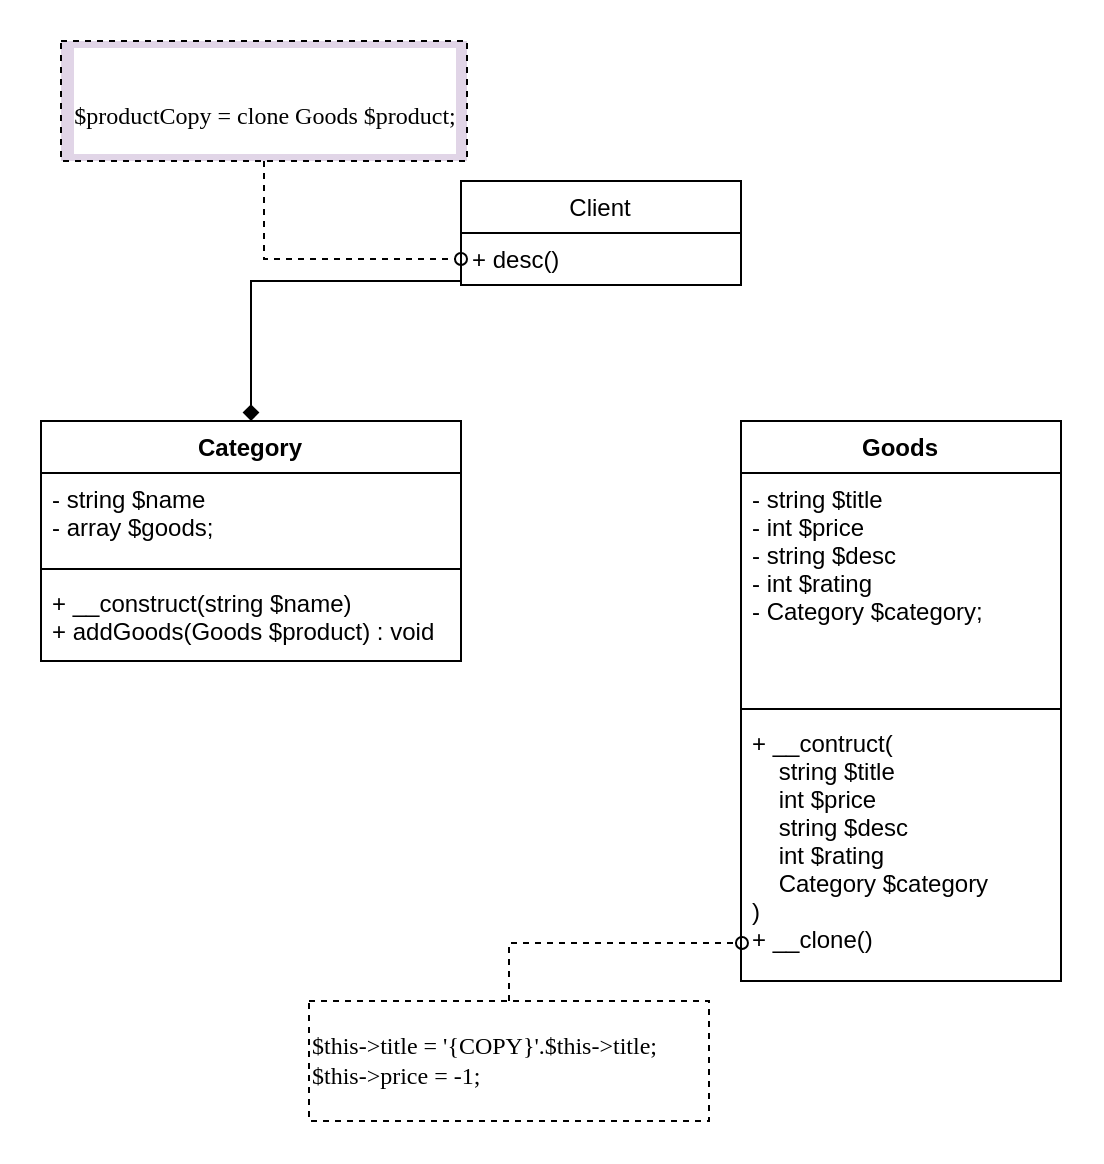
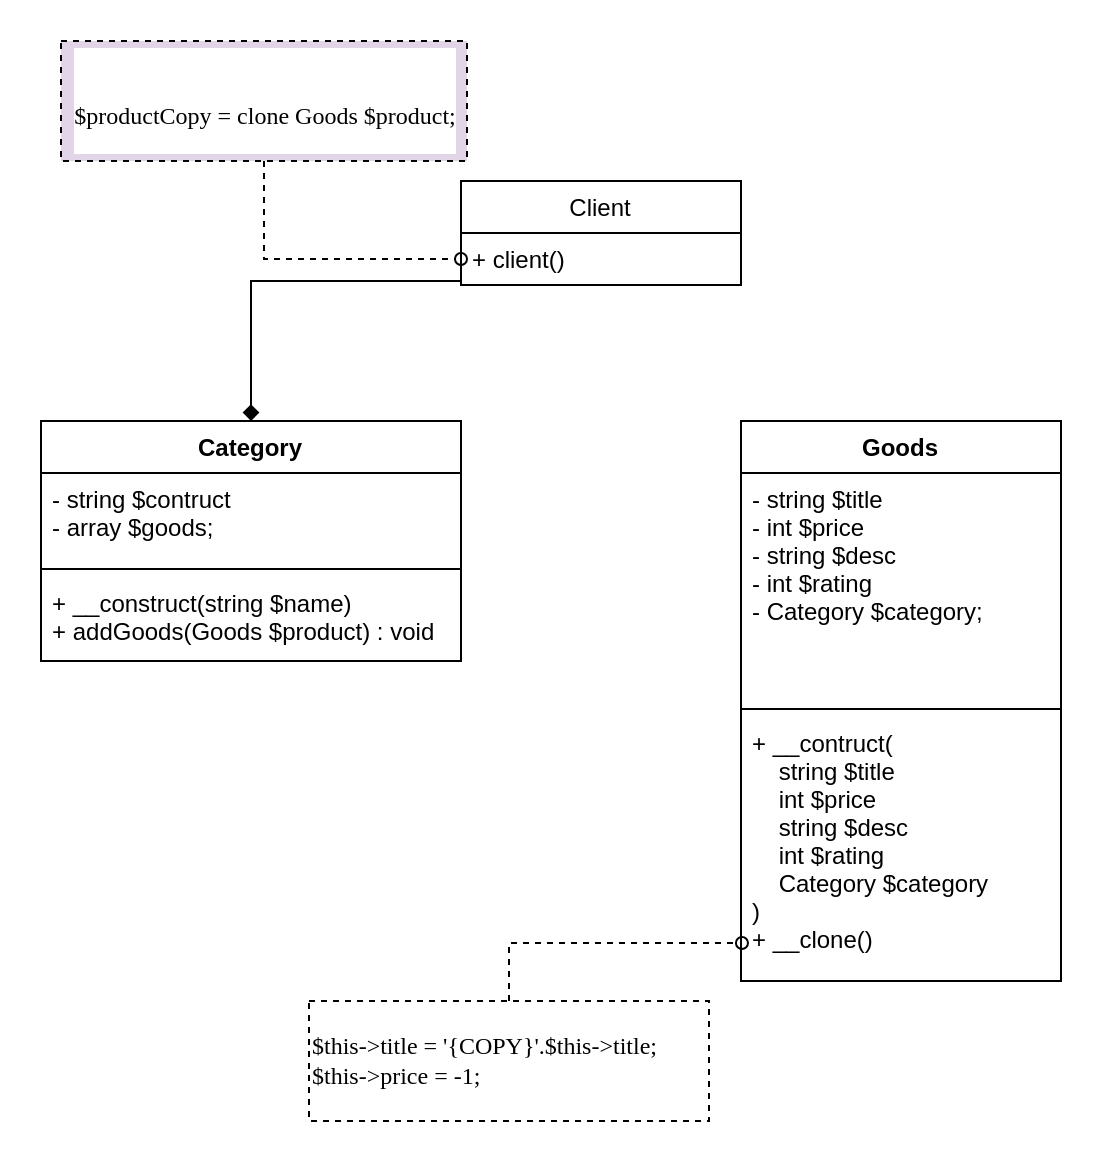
node "+ desc()": label "+ desc()" -> "+ client()"
node "- string $name - array $goods;": label "- string $name - array $goods;" -> "- string $contruct - array $goods;"
